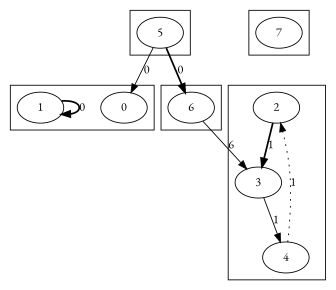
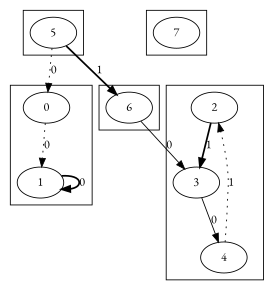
edge "5" -> "0": style solid -> dotted
edge "5" -> "6": label "0" -> "1"
edge "0" -> "1": added, label "0"
edge "6" -> "3": label "6" -> "0"
edge "3" -> "4": label "1" -> "0"
